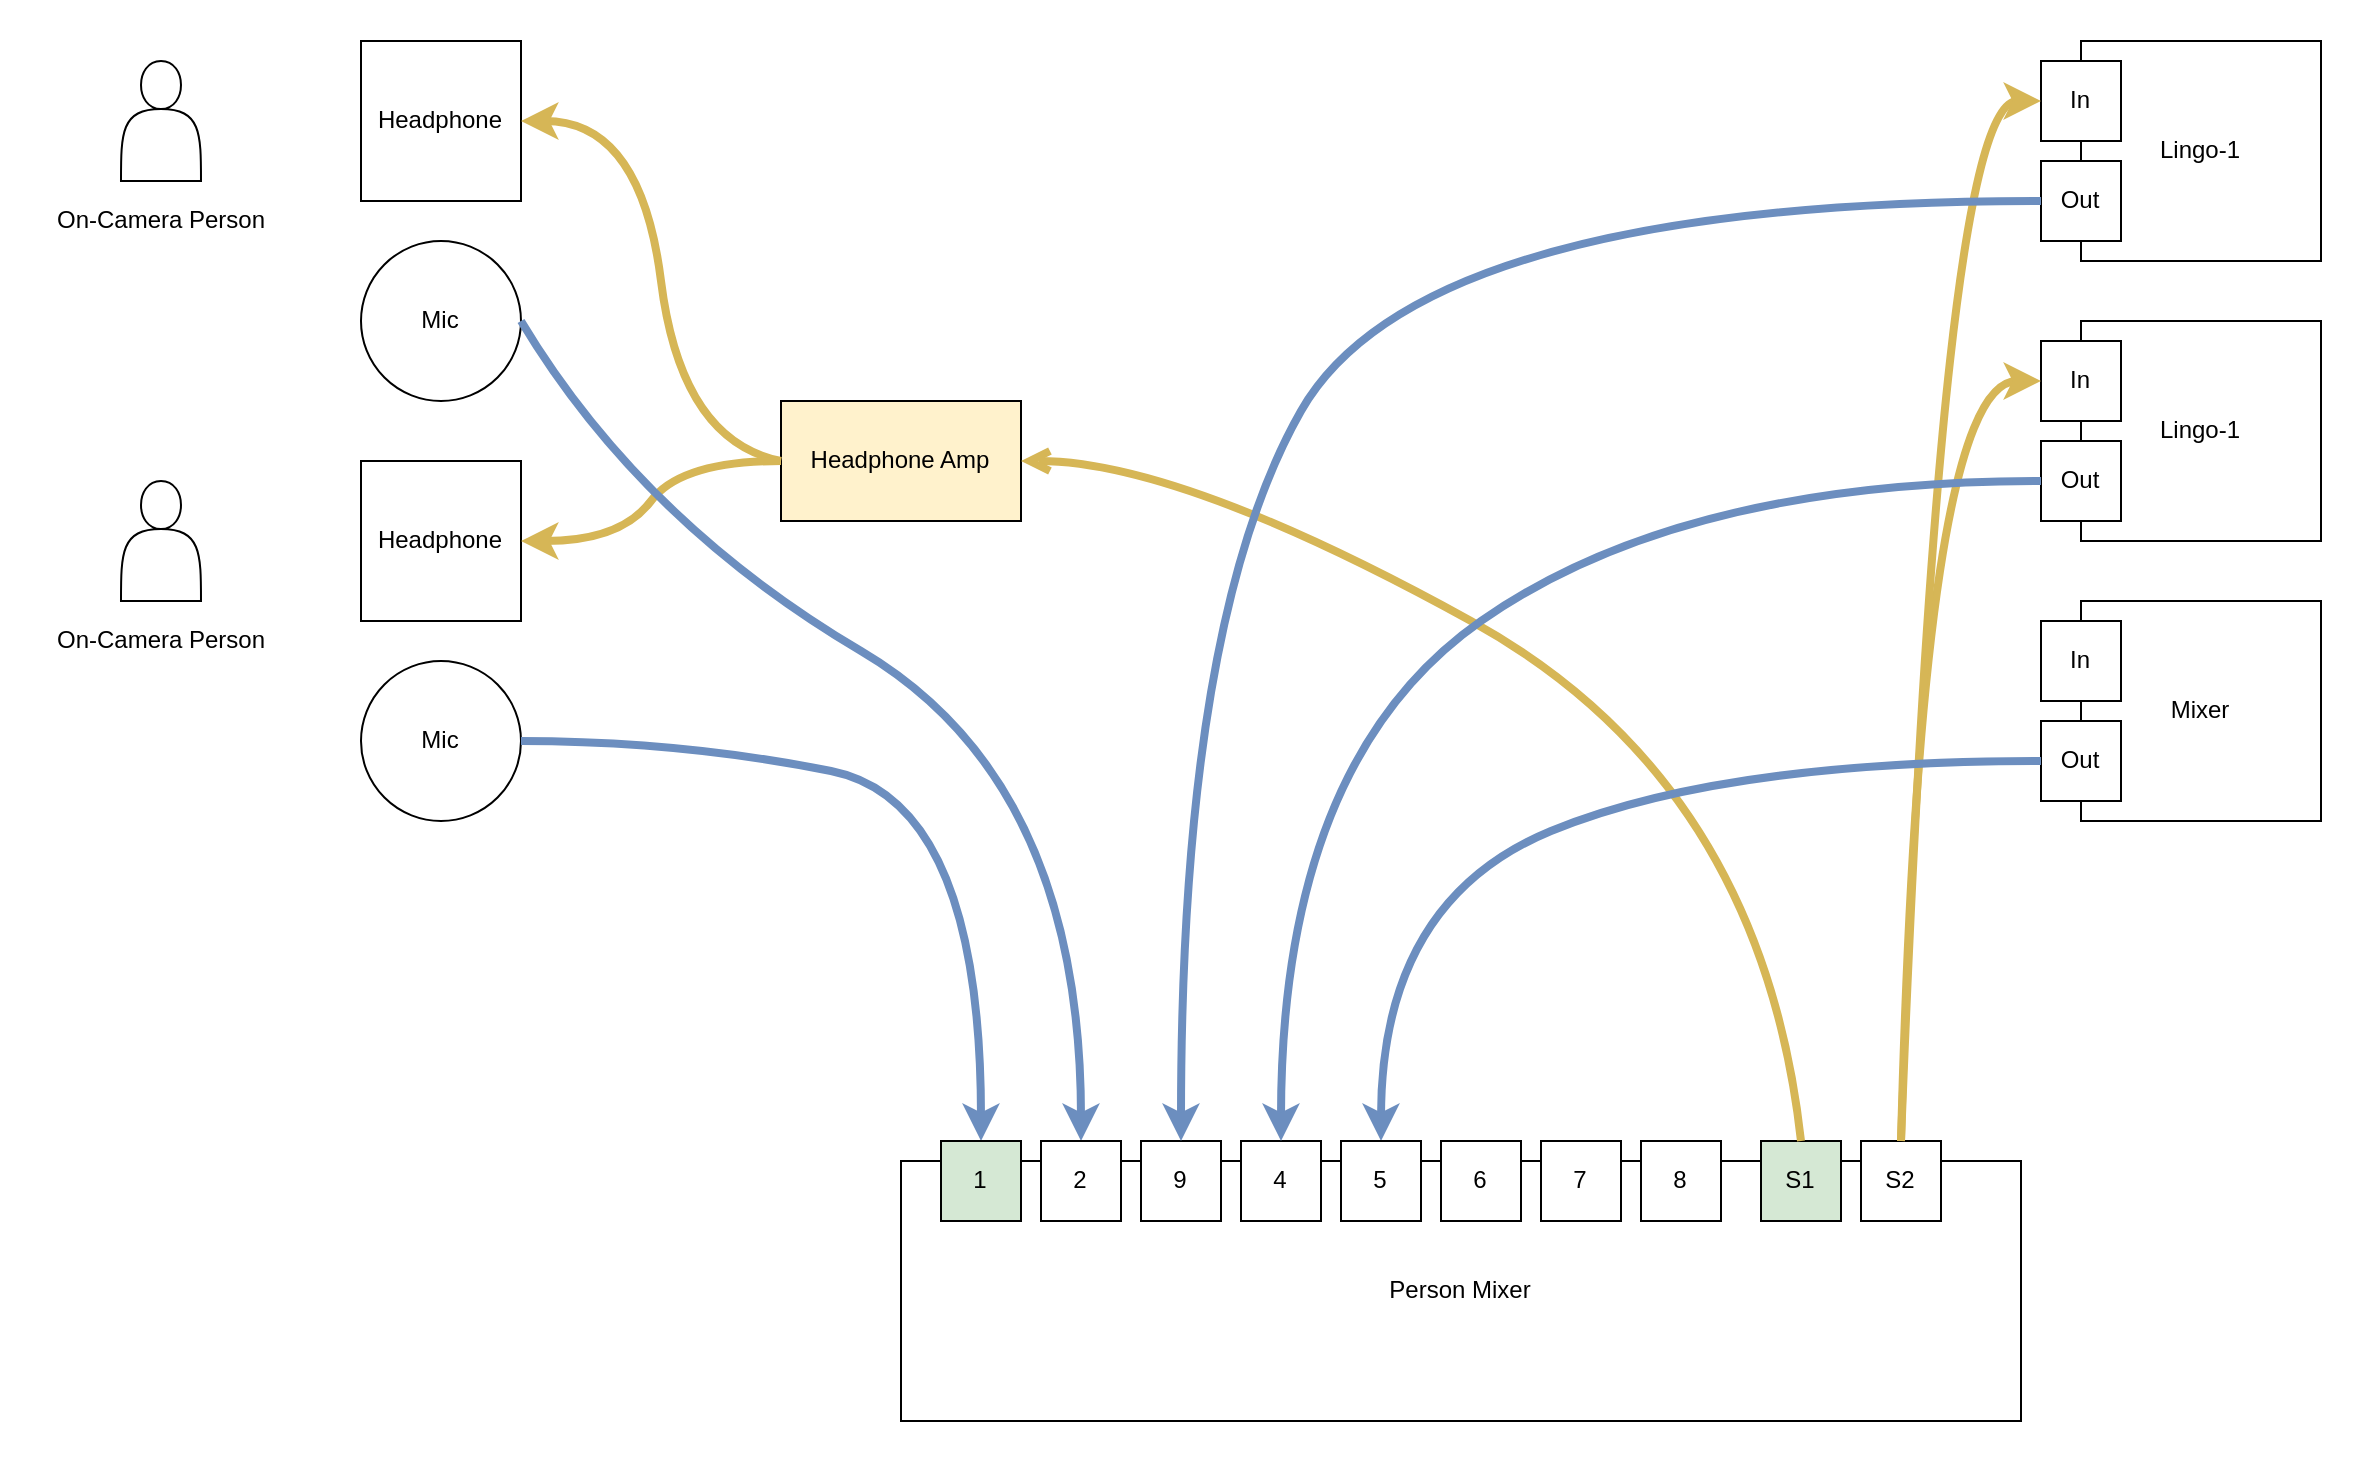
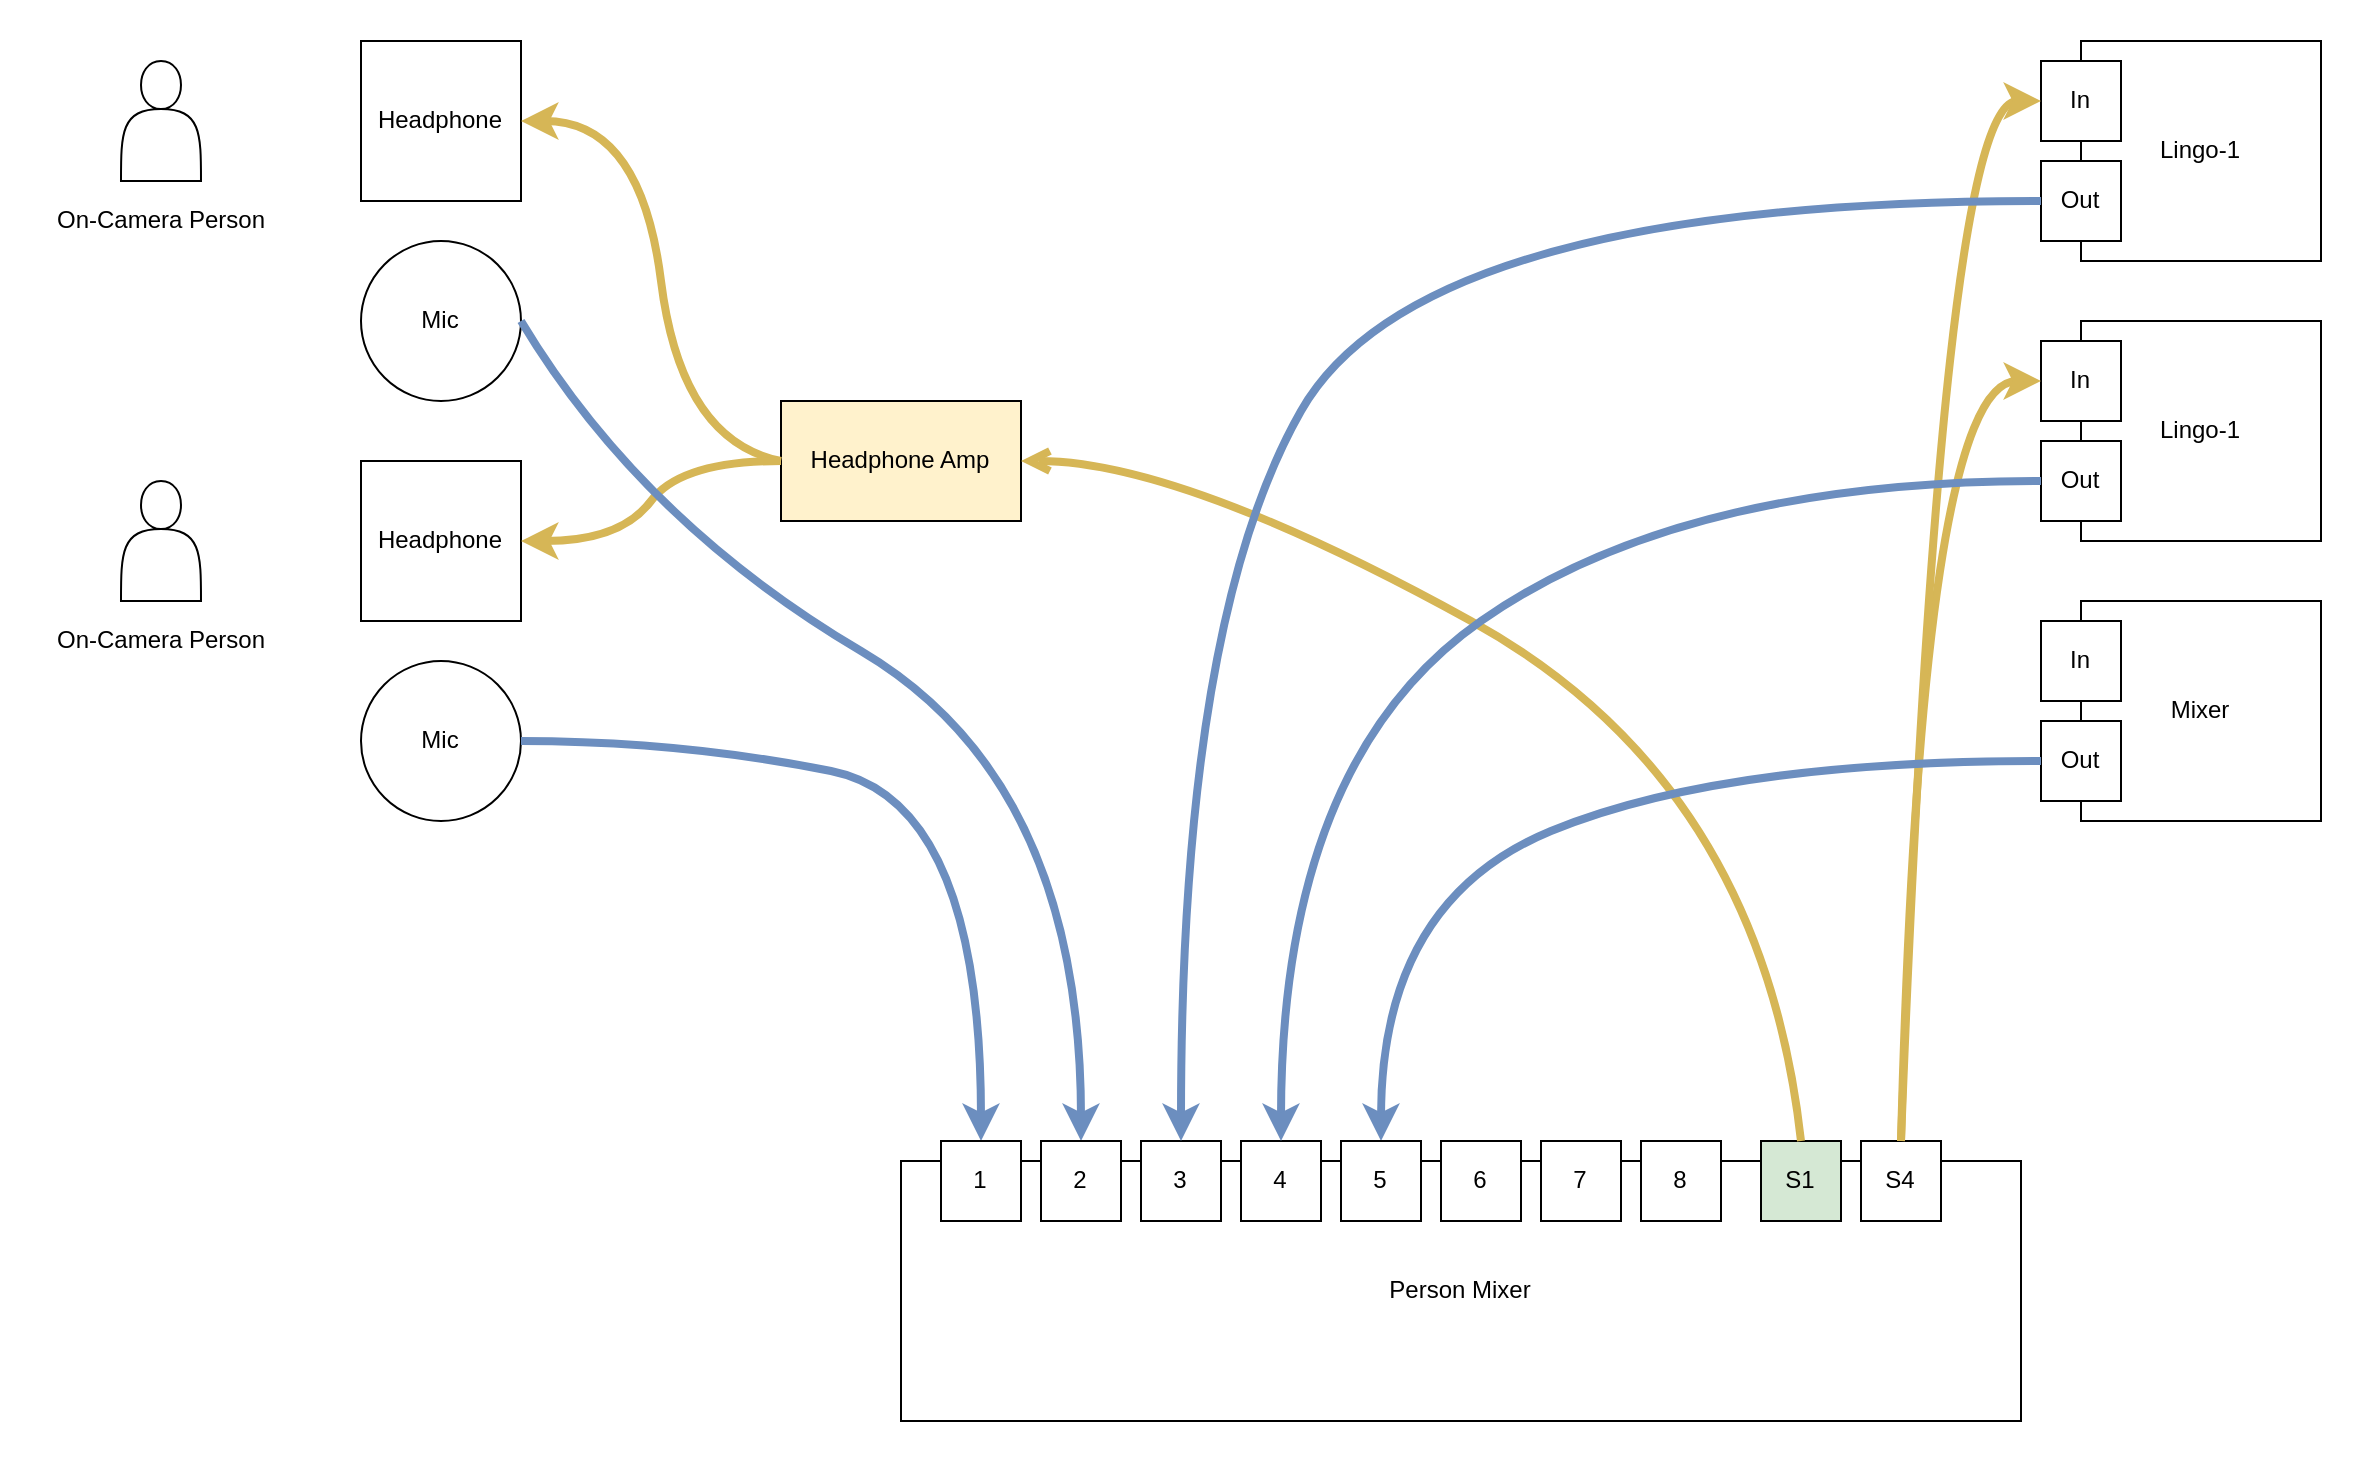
node "1": fillcolor #d5e8d4 -> #ffffff
node "9": label "9" -> "3"
node "S2": label "S2" -> "S4"
